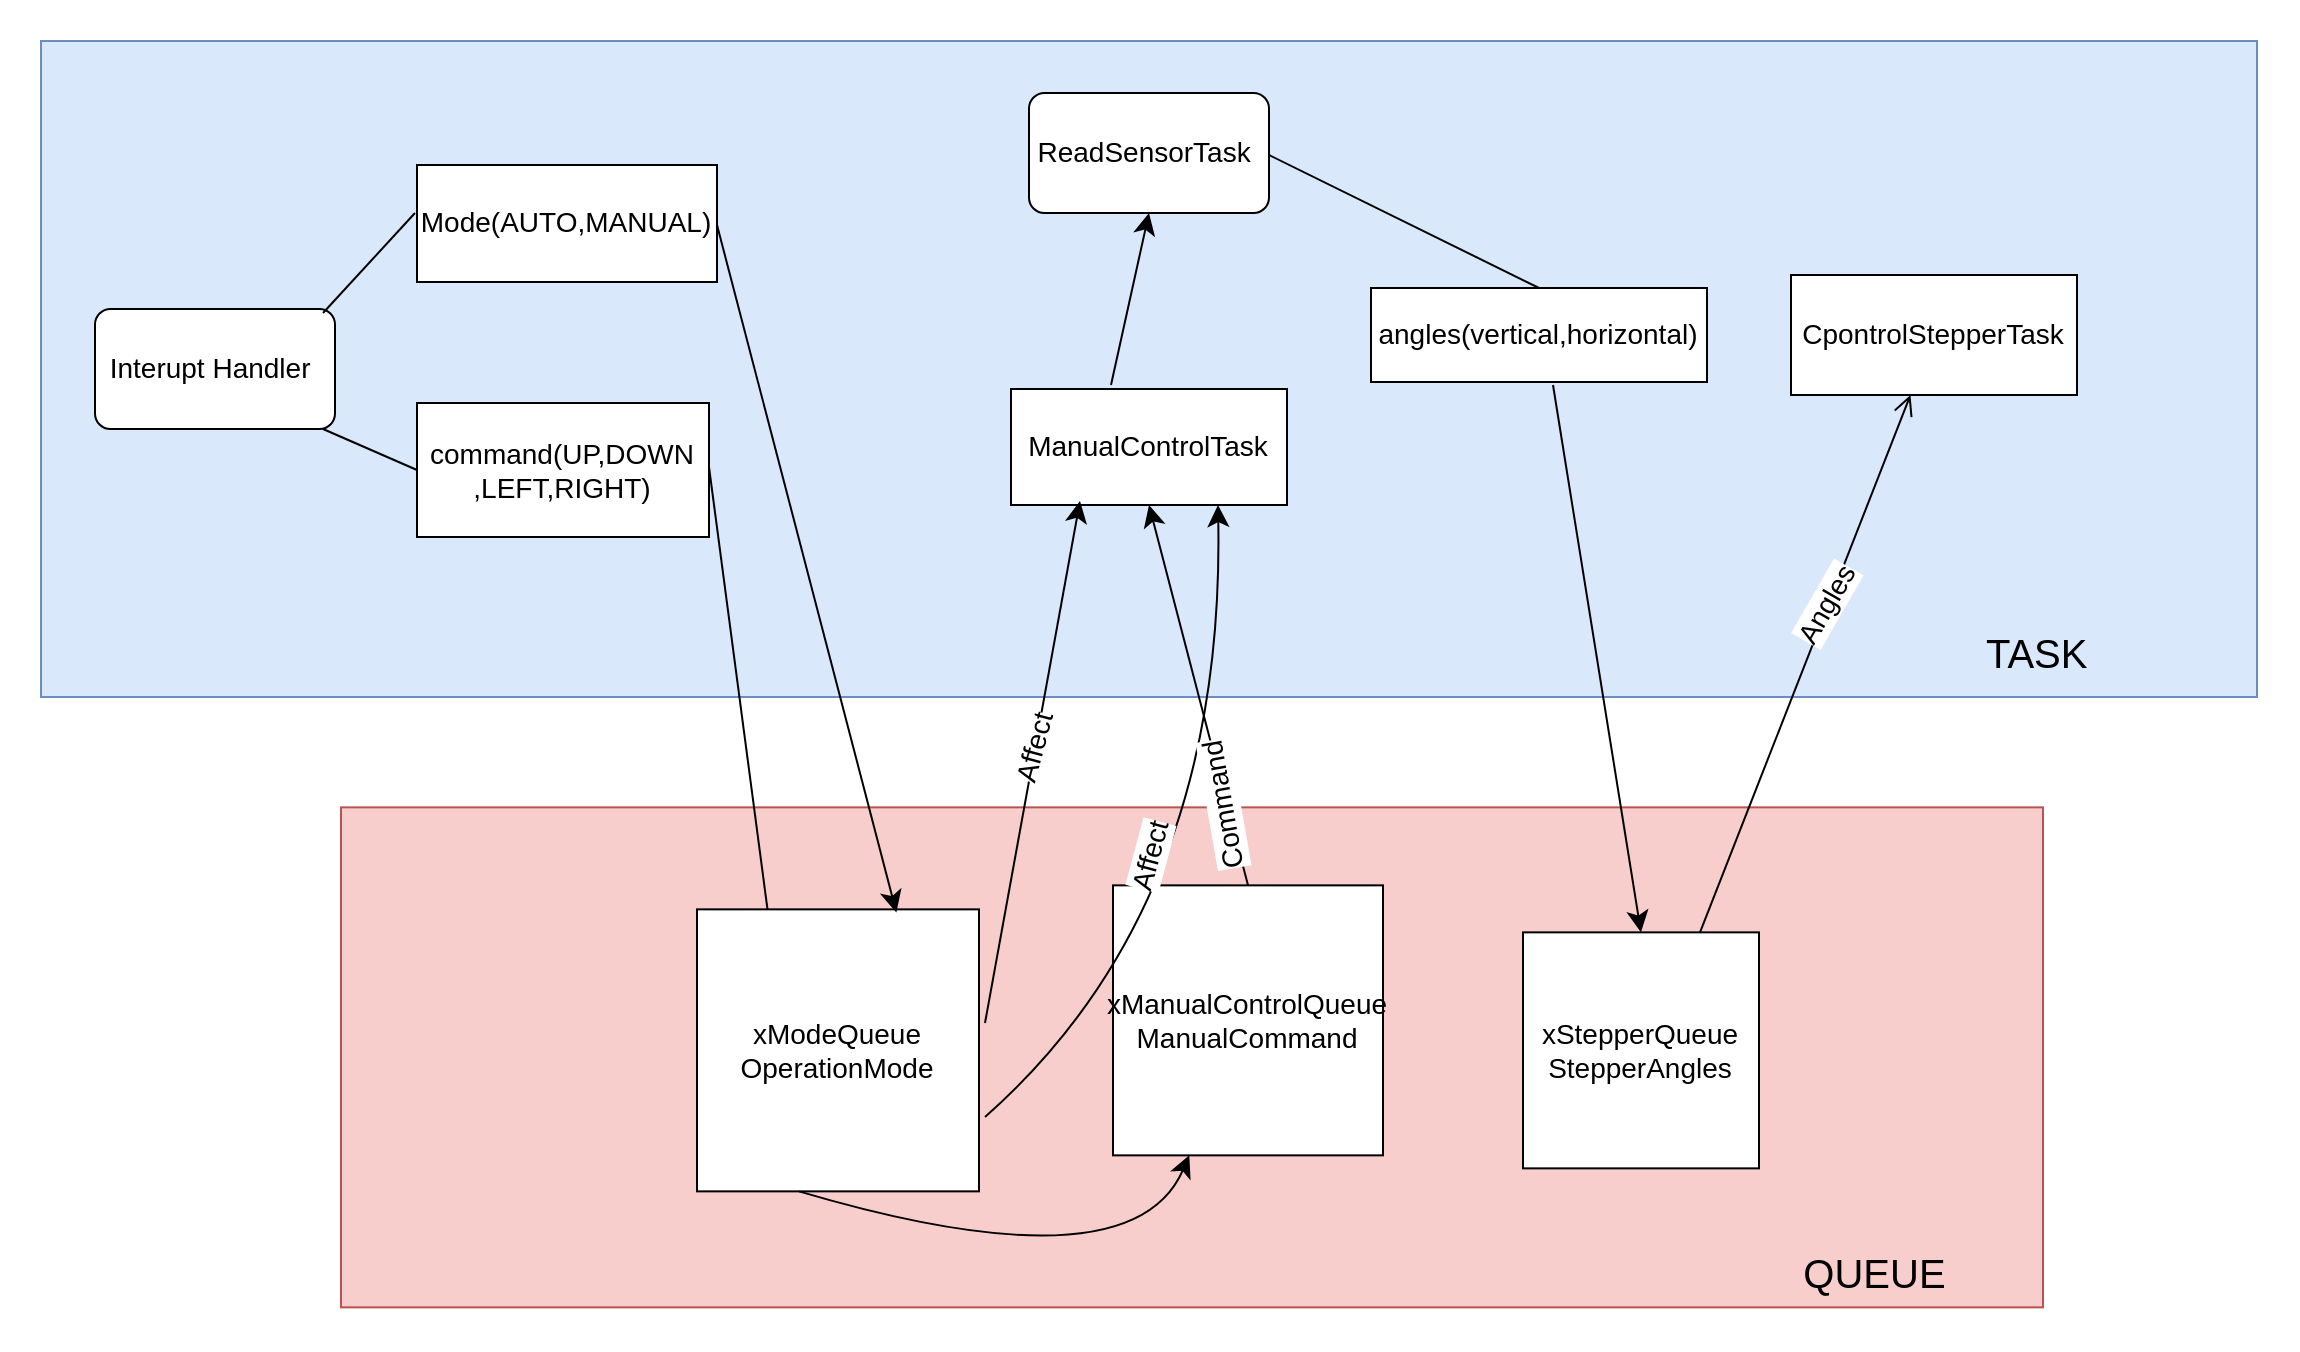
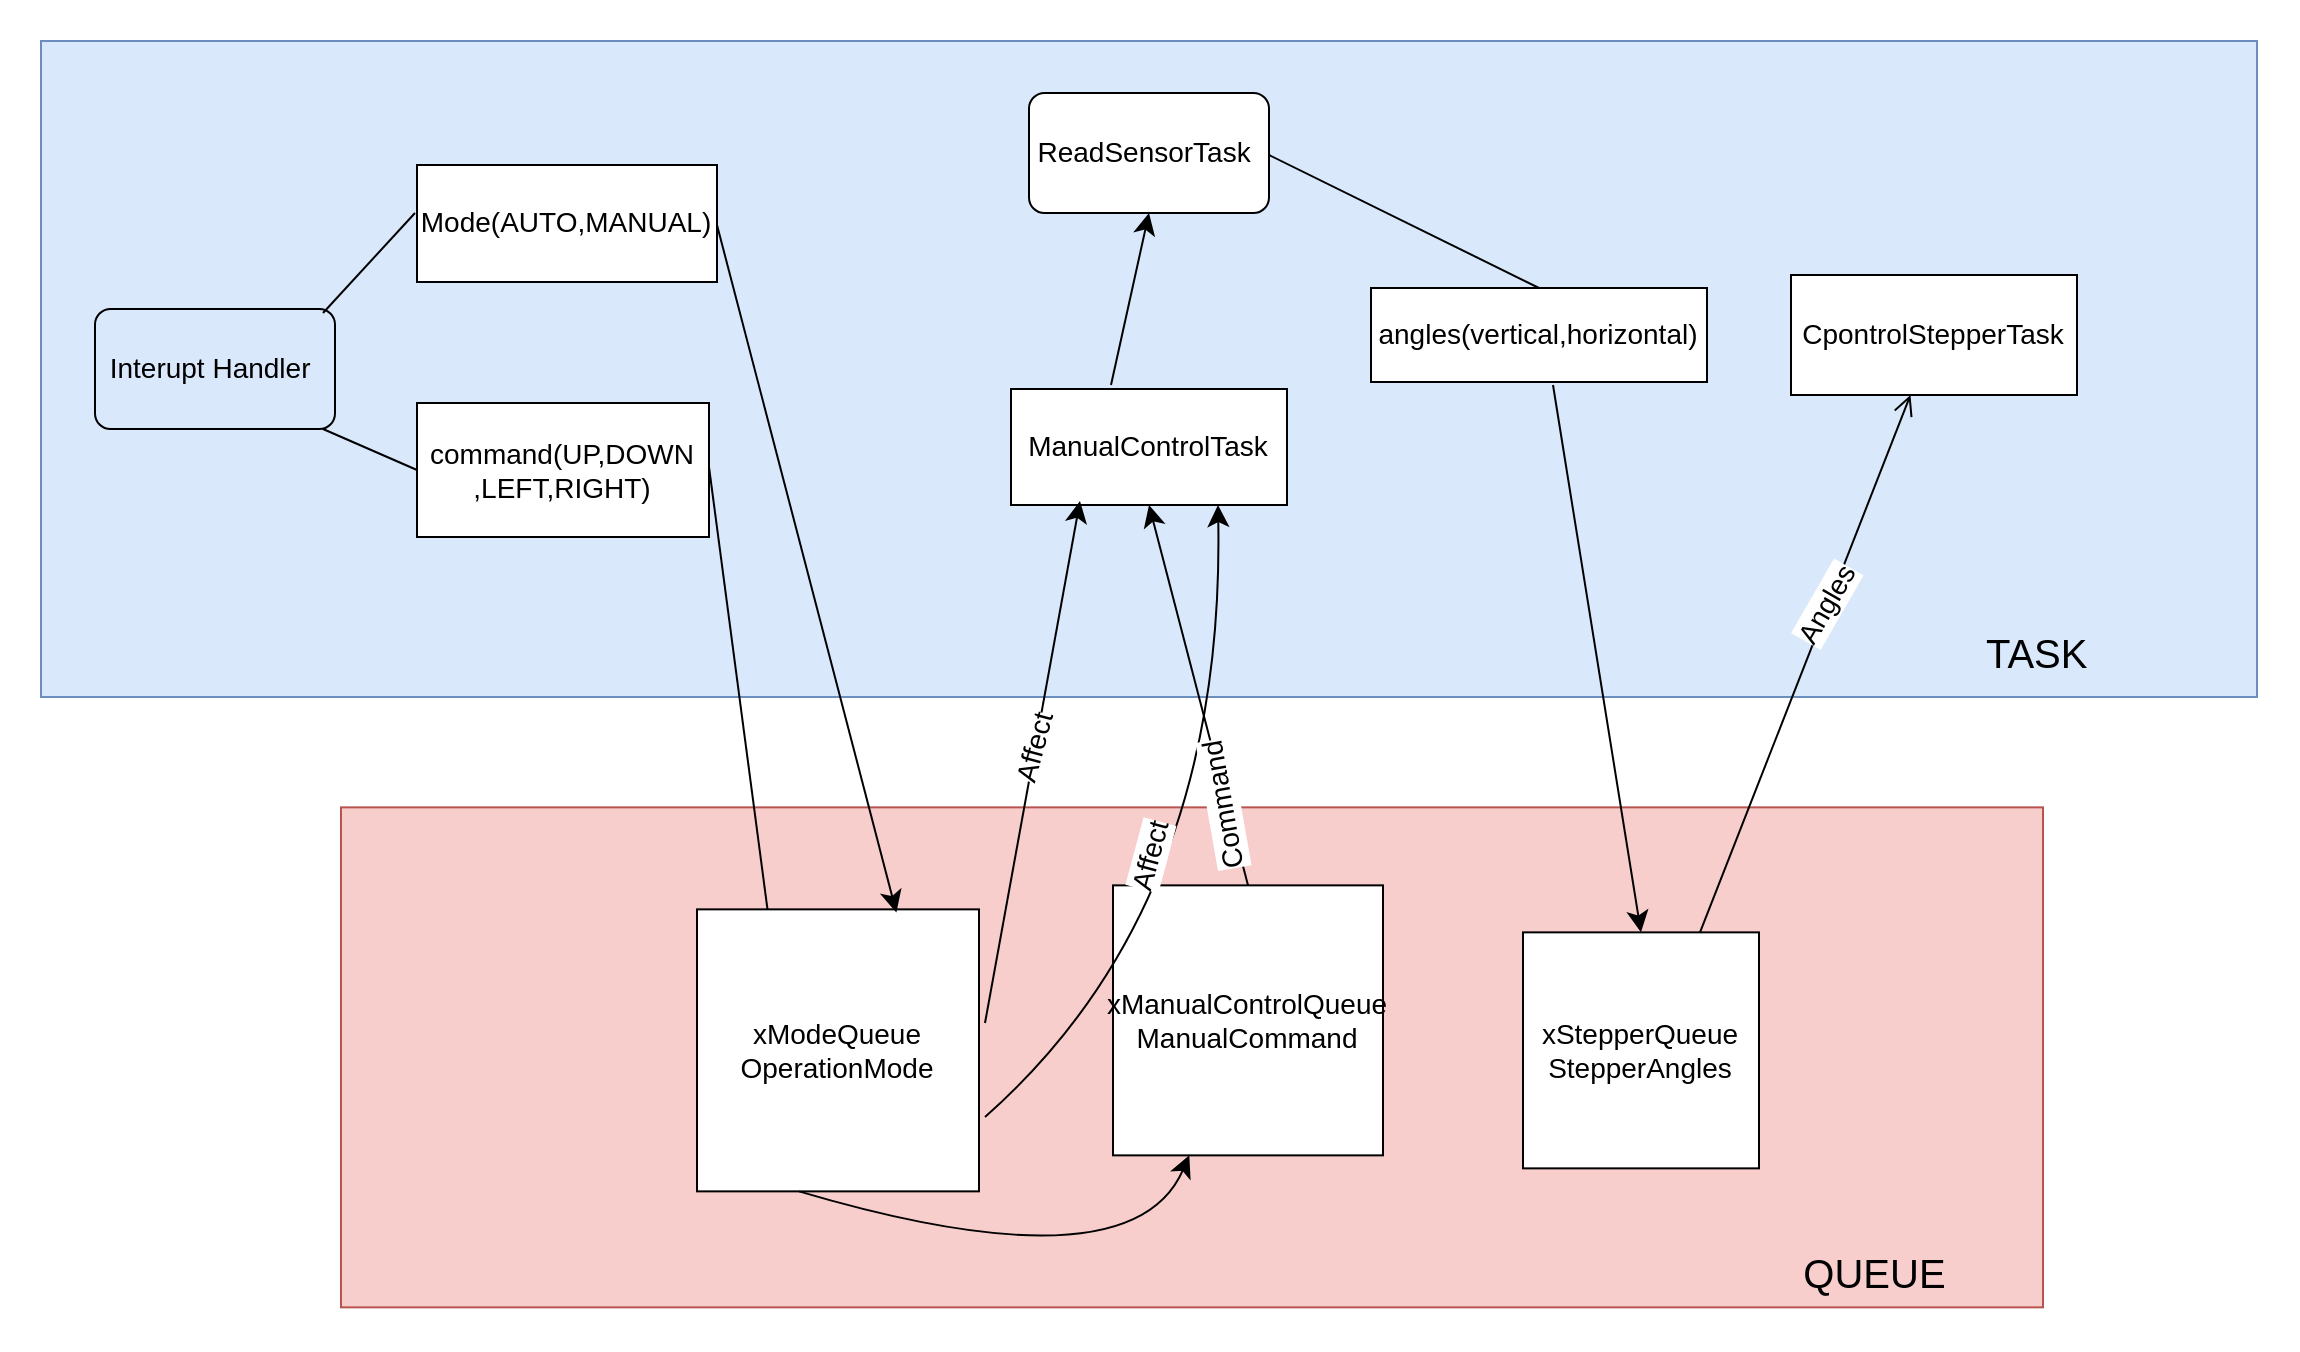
node "Interupt Handler": fillcolor #ffffff -> #dae8fc
